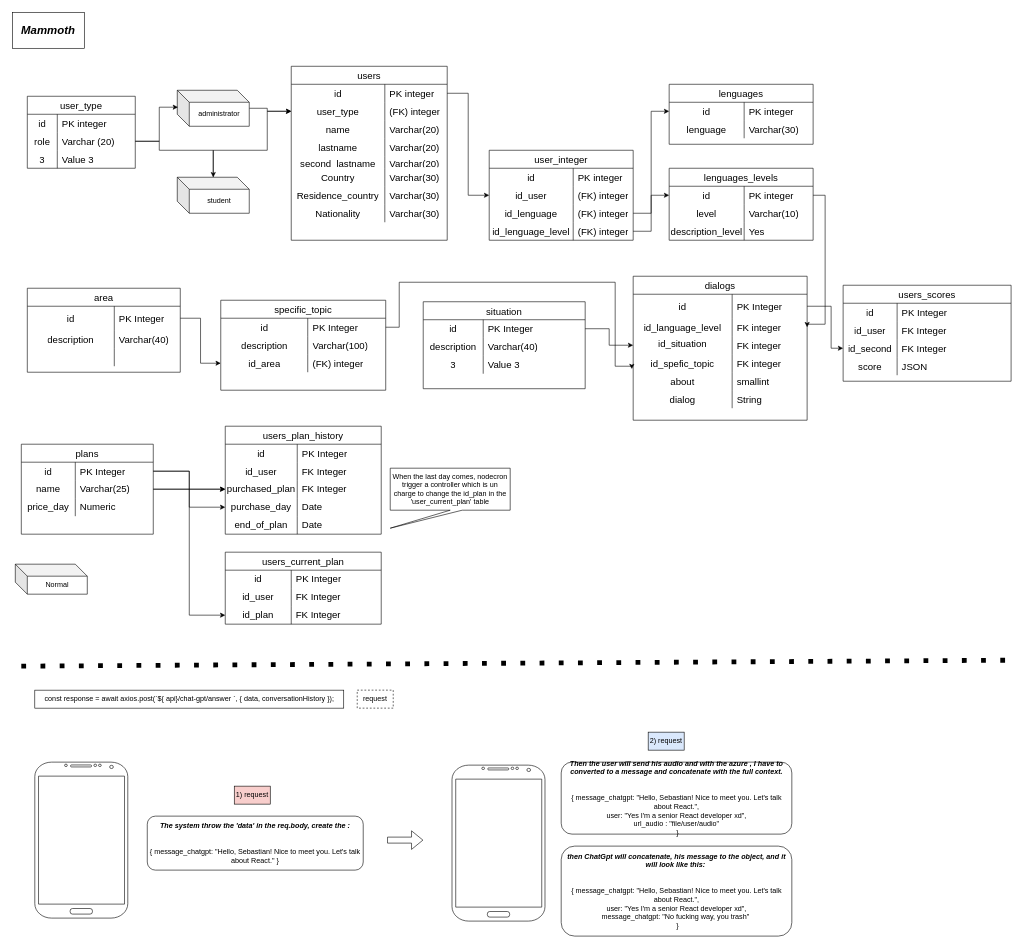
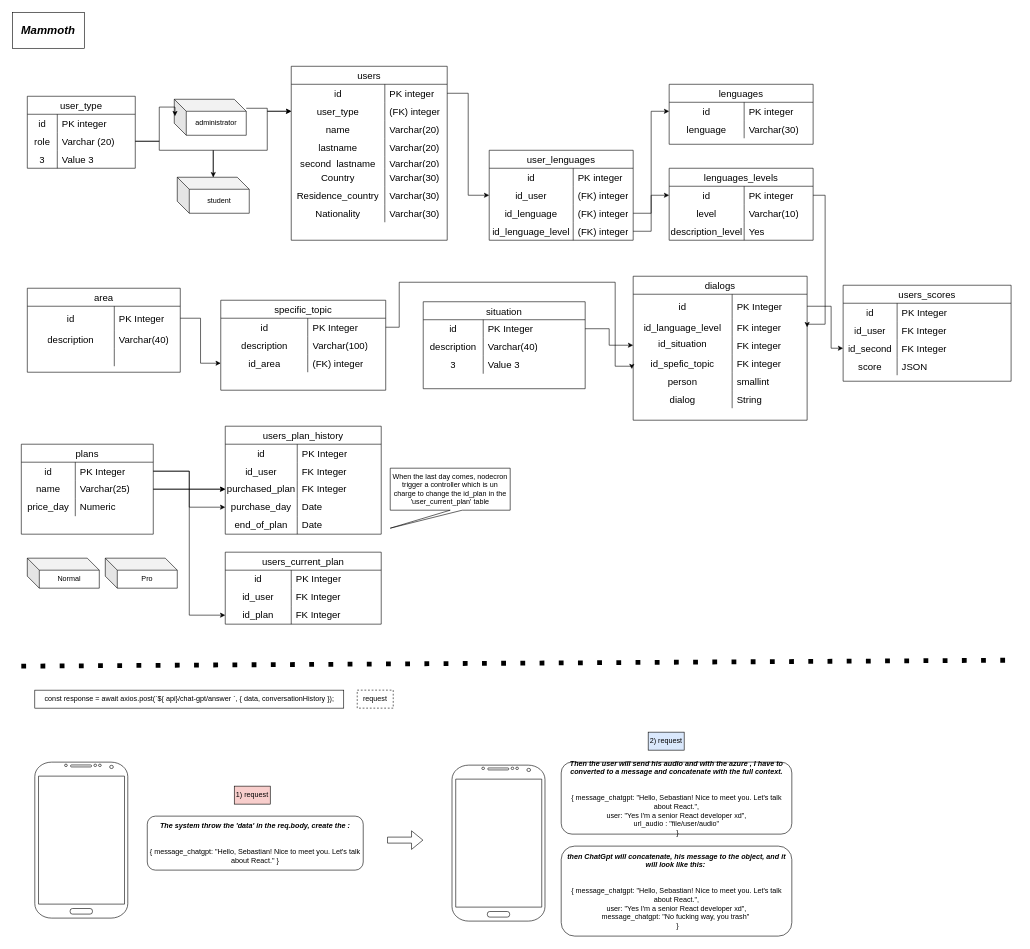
node "administrator": moved (213, 108) -> (210, 117)
node "user_integer": label "user_integer" -> "user_lenguages"
node "about": label "about" -> "person"
node "Pro": added
node "Normal": moved (51, 579) -> (63, 573)
